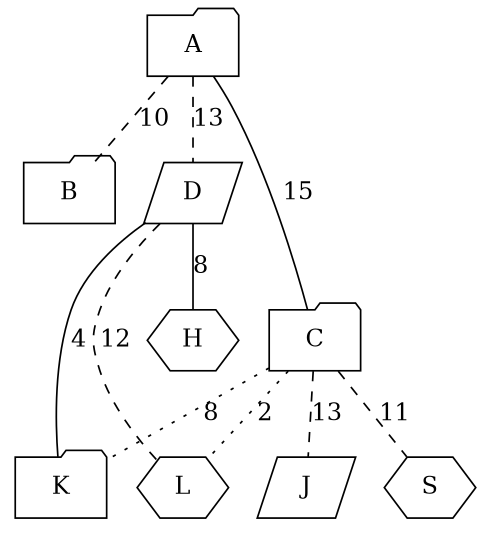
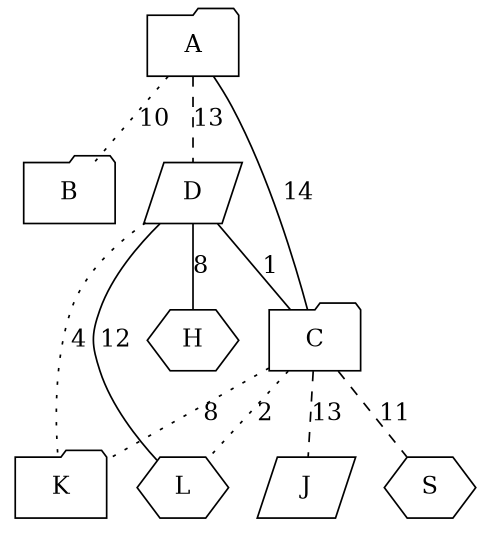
edge "A" -- "B": style dashed -> dotted
edge "A" -- "C": label "15" -> "14"
edge "D" -- "C": added, label "1"
edge "D" -- "K": style solid -> dotted
edge "D" -- "L": style dashed -> solid
